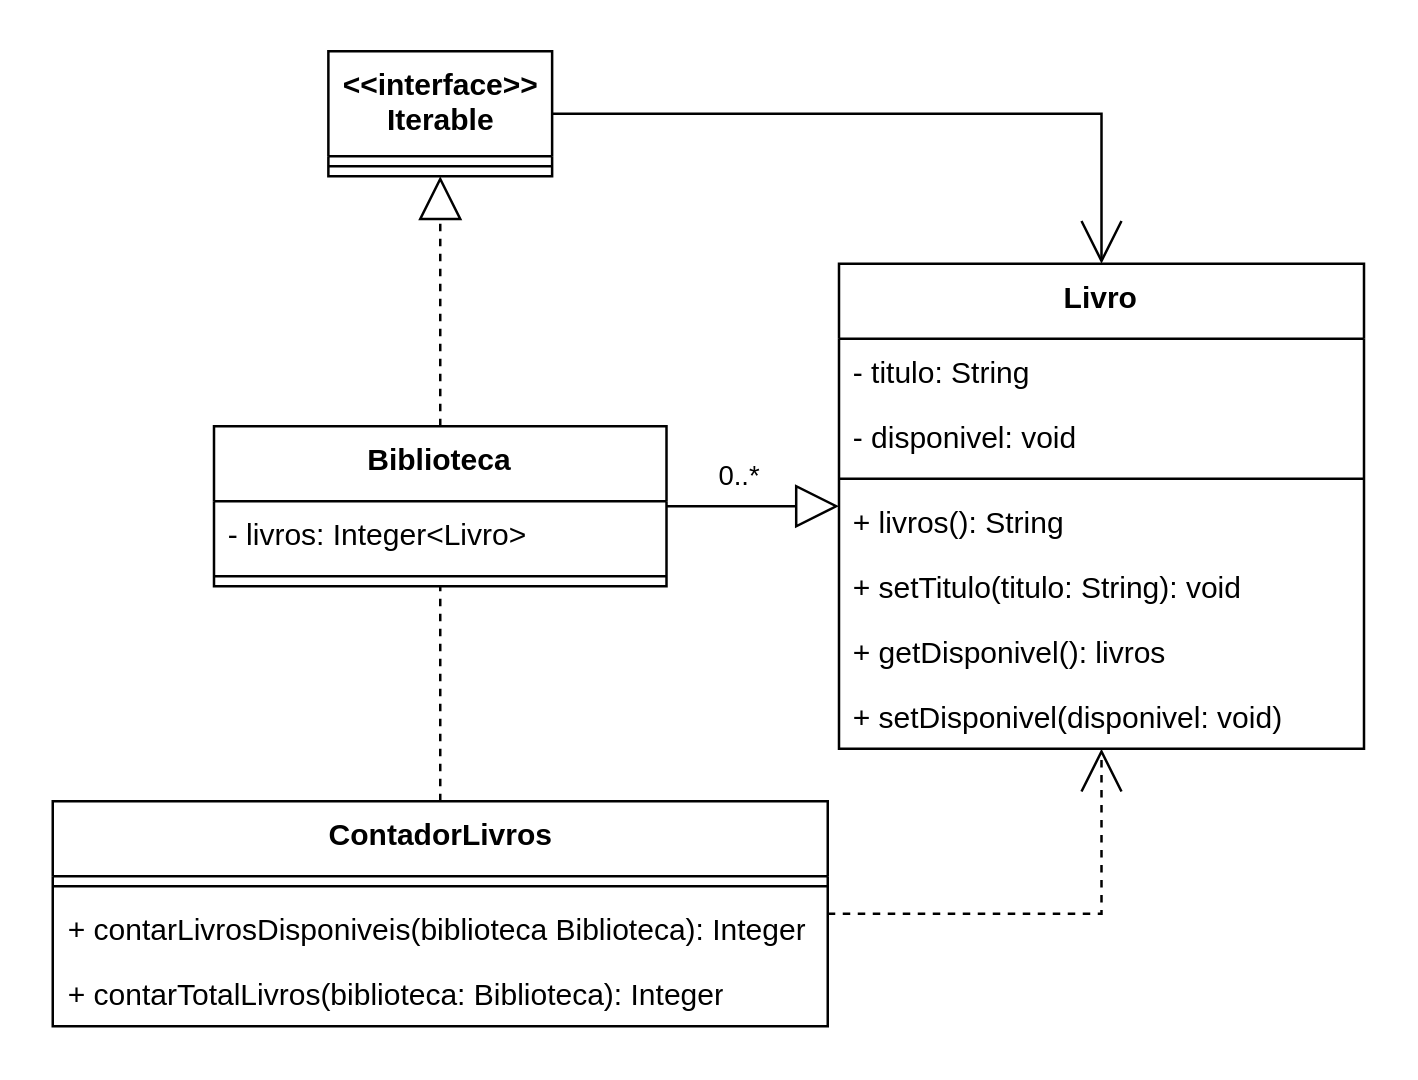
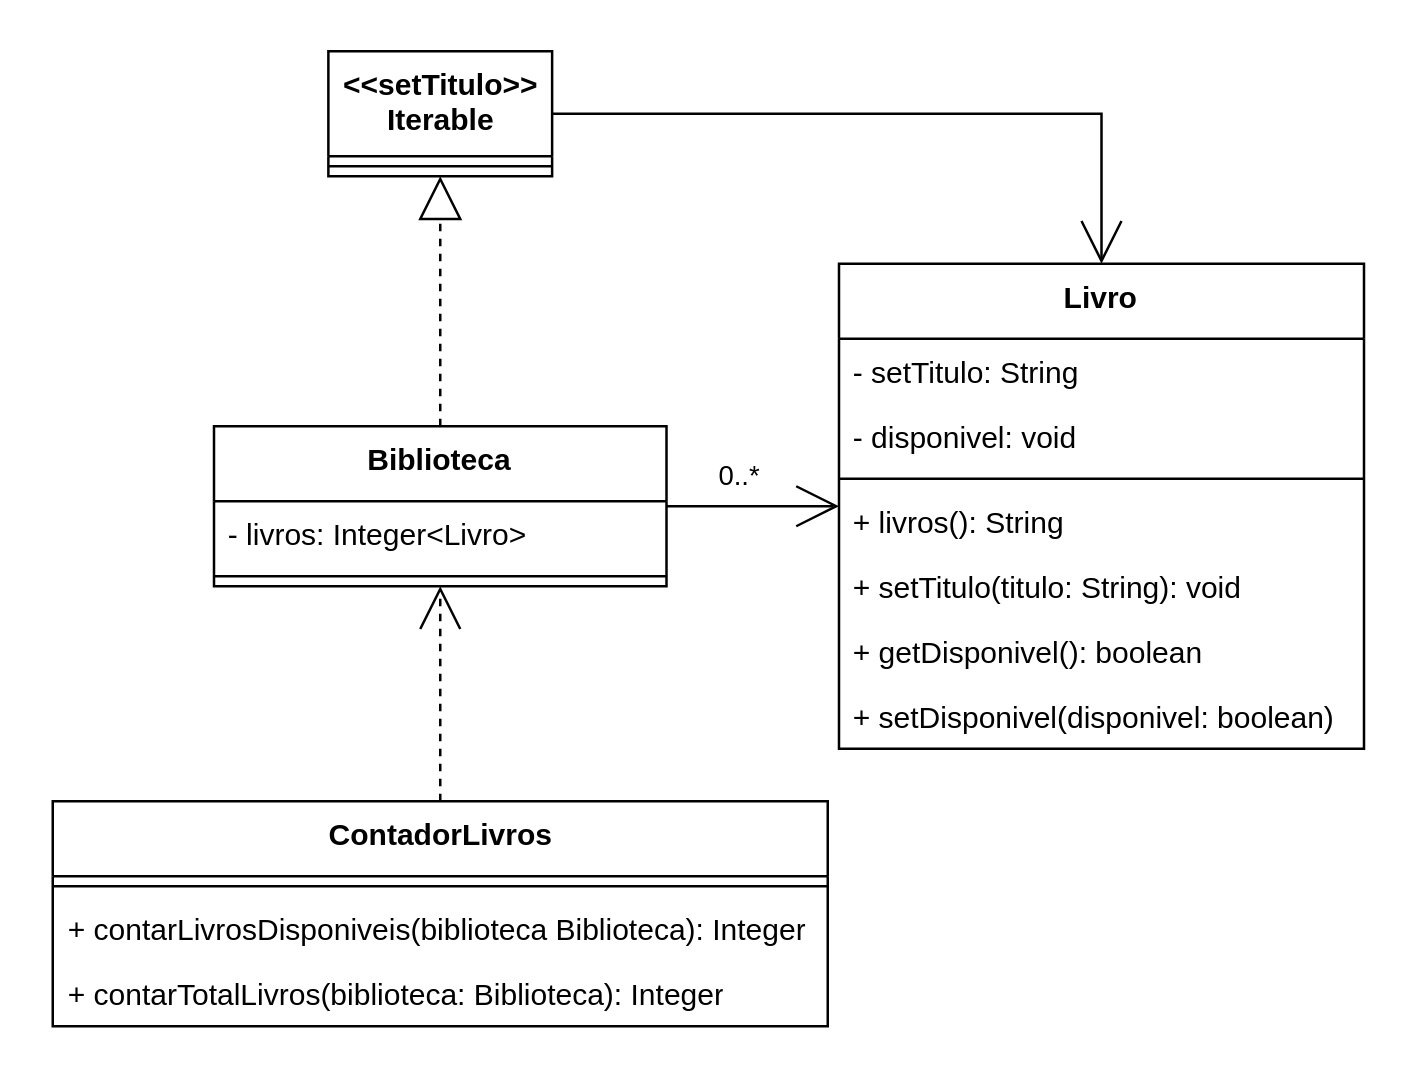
node "<<interface>> Iterable": label "<<interface>> Iterable" -> "<<setTitulo>> Iterable"
node "- titulo: String": label "- titulo: String" -> "- setTitulo: String"
edge "Biblioteca" -> "Livro": arrowhead block -> open
edge "Biblioteca" -- "ContadorLivros": arrowhead none -> open
node "+ getDisponivel(): livros": label "+ getDisponivel(): livros" -> "+ getDisponivel(): boolean"
node "+ setDisponivel(disponivel: void)": label "+ setDisponivel(disponivel: void)" -> "+ setDisponivel(disponivel: boolean)"
edge "ContadorLivros" -> "Livro": removed
